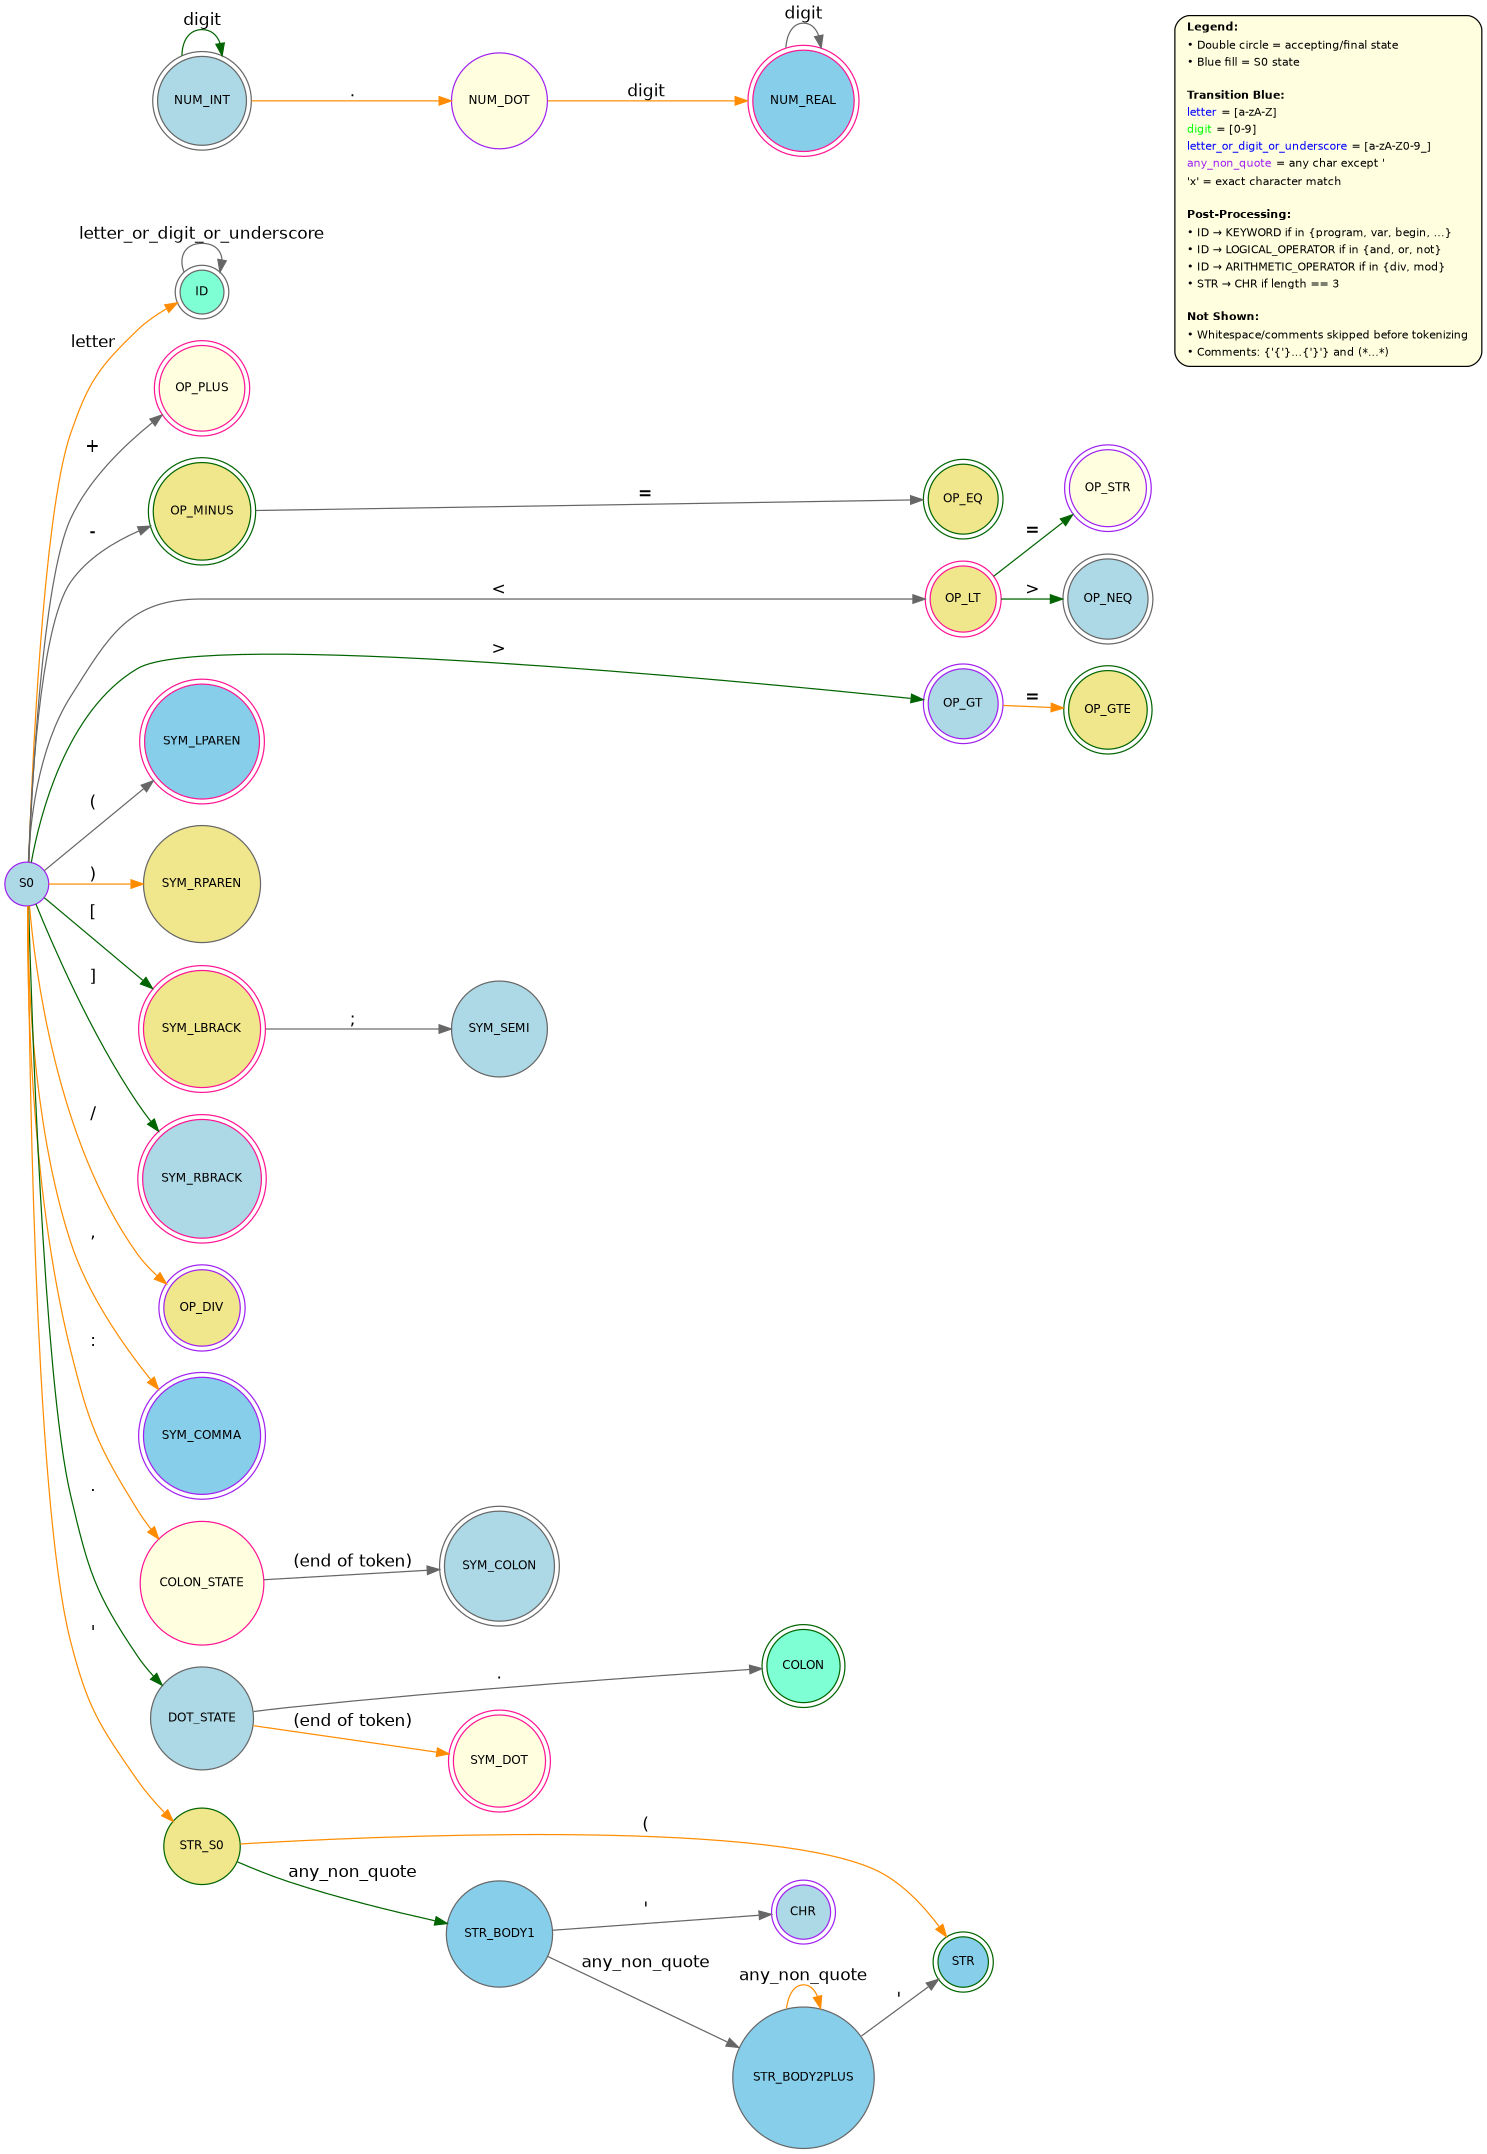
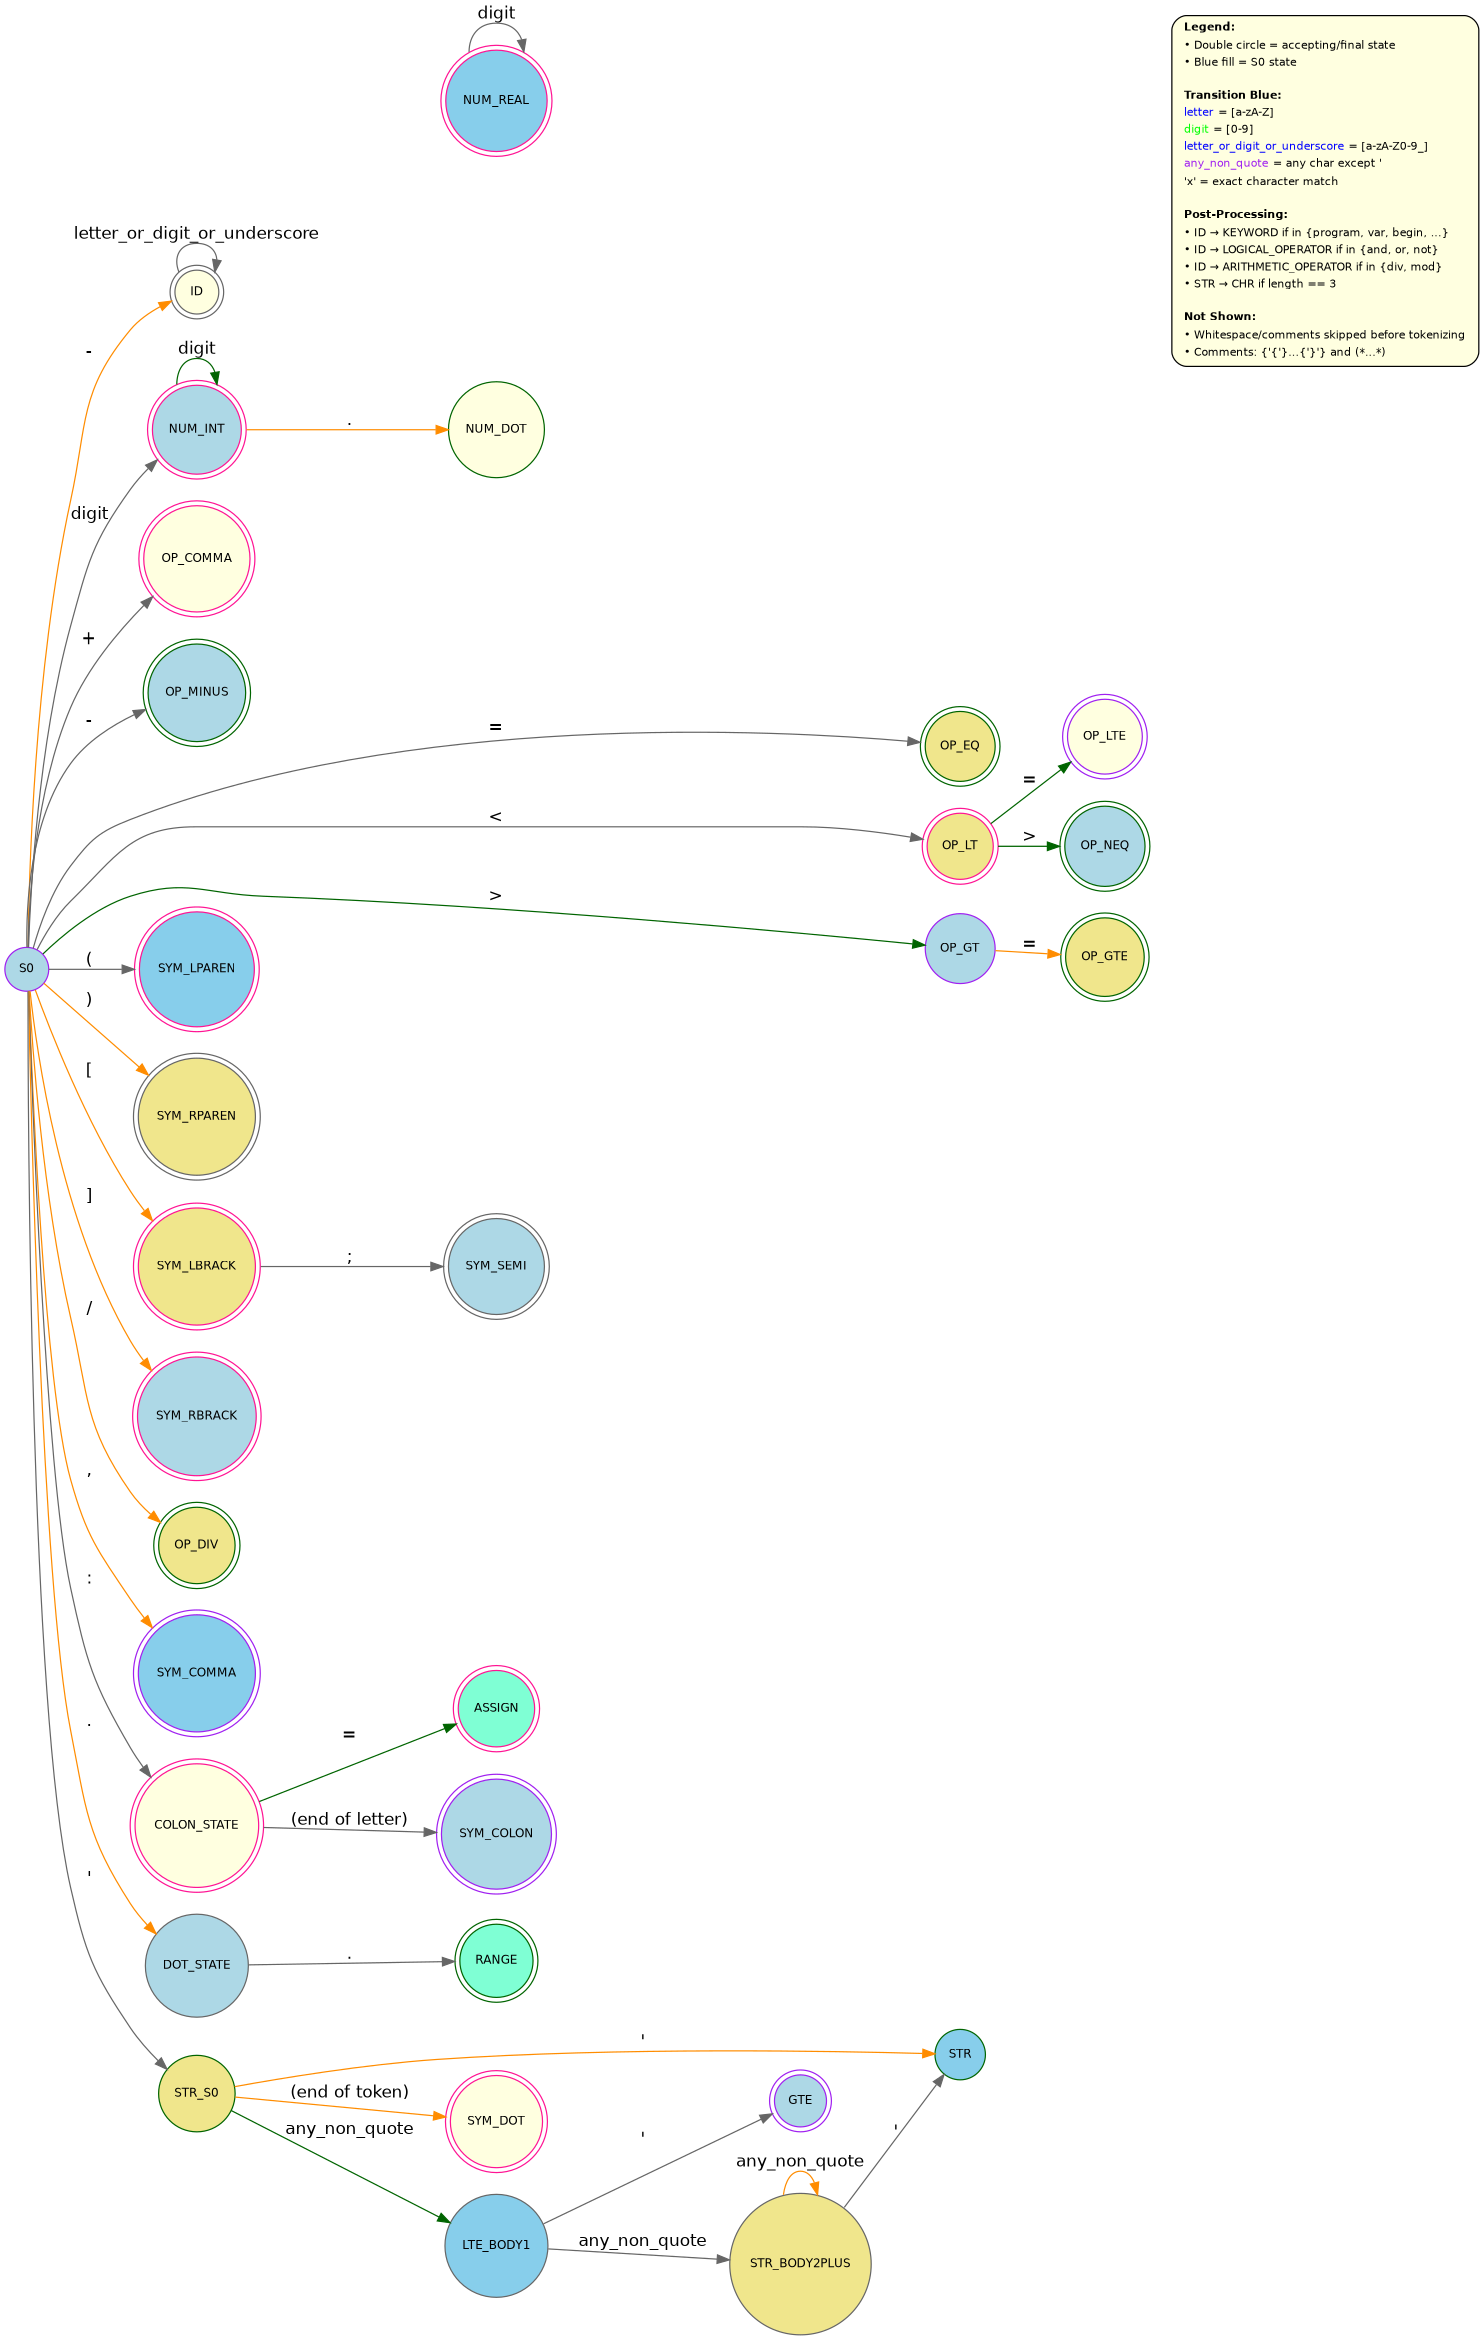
node "NUM_INT": color gray40 -> deeppink
node "NUM_DOT": color purple -> darkgreen
edge "NUM_DOT" -> "NUM_REAL": removed, label "digit"
node "ID": fillcolor aquamarine -> lightyellow
edge "S0" -> "ID": label "letter" -> "-"
node "OP_PLUS": label "OP_PLUS" -> "OP_COMMA"
node "OP_STR": label "OP_STR" -> "OP_LTE"
edge "OP_MINUS" -> "OP_EQ": now "S0" -> "OP_EQ"
node "OP_MINUS": fillcolor khaki -> lightblue
node "OP_NEQ": color gray40 -> darkgreen
edge "S0" -> "NUM_INT": added, label "digit"
node "OP_GT": shape doublecircle -> circle
node "SYM_RPAREN": shape circle -> doublecircle
edge "S0" -> "SYM_LBRACK": color darkgreen -> darkorange
edge "S0" -> "SYM_RBRACK": color darkgreen -> darkorange
node "SYM_SEMI": shape circle -> doublecircle
edge "S0" -> "COLON_STATE": color darkorange -> gray40
edge "S0" -> "DOT_STATE": color darkgreen -> darkorange
node "OP_DIV": color purple -> darkgreen
edge "S0" -> "STR_S0": color darkorange -> gray40
edge "COLON_STATE" -> "SYM_COLON": label "(end of token)" -> "(end of letter)"
node "SYM_COLON": color gray40 -> purple
node "COLON_STATE": shape circle -> doublecircle
node "COLON": label "COLON" -> "RANGE"
node "ASSIGN": added
edge "DOT_STATE" -> "SYM_DOT": now "STR_S0" -> "SYM_DOT"
edge "STR_S0" -> "STR": label "(" -> "'"
node "CHR": label "CHR" -> "GTE"
node "STR_BODY1": label "STR_BODY1" -> "LTE_BODY1"
node "STR": shape doublecircle -> circle
node "STR_BODY2PLUS": fillcolor skyblue -> khaki
